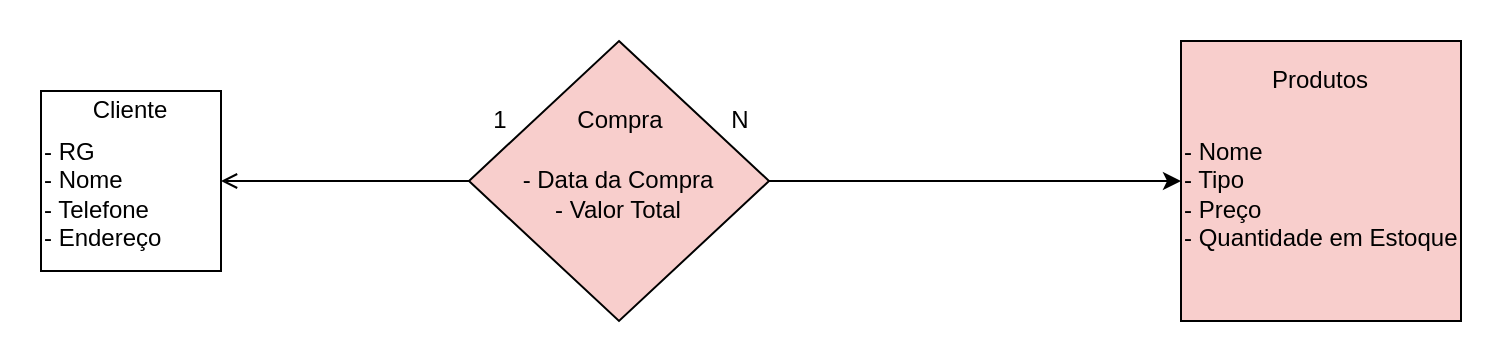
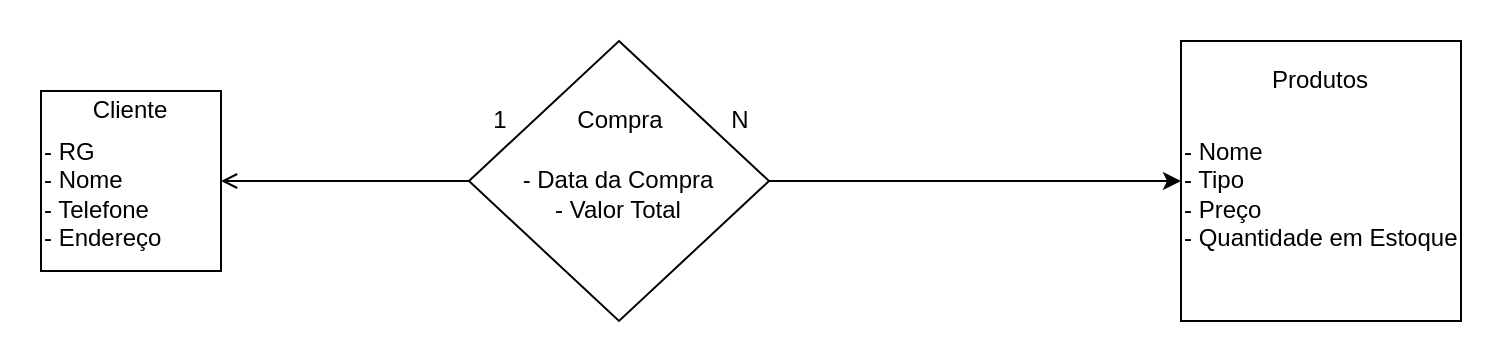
node "- Data da Compra - Valor Total": fillcolor #f8cecc -> #ffffff
node "- Nome - Tipo - Preço - Quantidade em Estoque": fillcolor #f8cecc -> #ffffff
